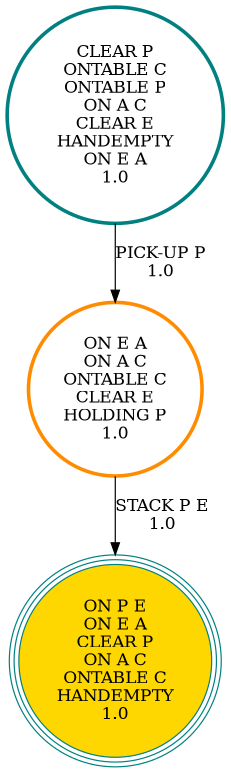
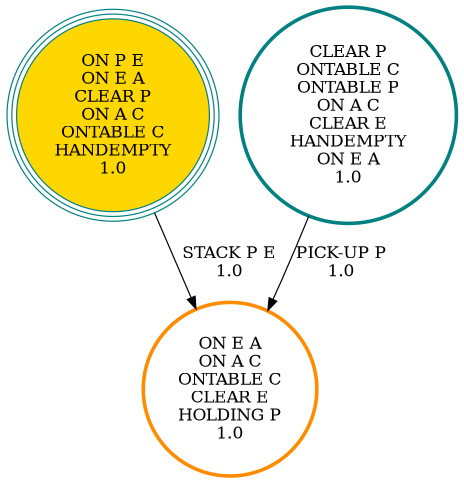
edge "ON E A ON A C ONTABLE C CLEAR E HOLDING P 1.0" -> "ON P E ON E A CLEAR P ON A C ONTABLE C HANDEMPTY 1.0": reversed
